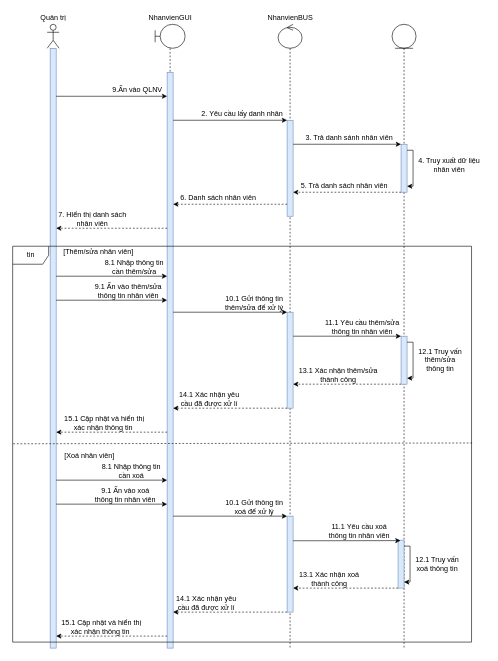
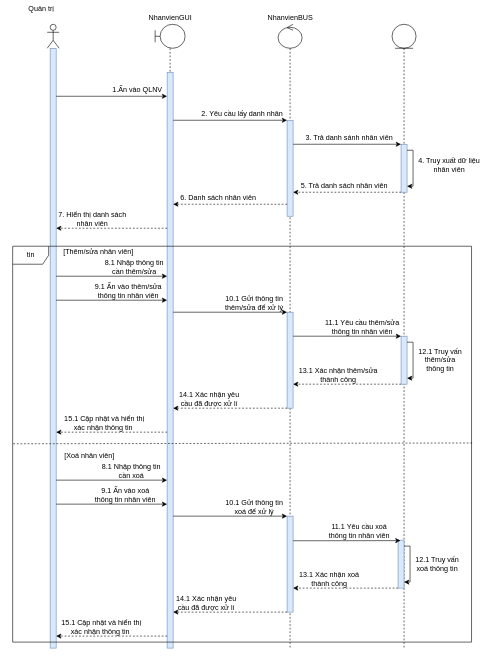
node "Quản trị": moved (53, 18) -> (41, 9)
node "9.Ấn vào QLNV": label "9.Ấn vào QLNV" -> "1.Ấn vào QLNV"
